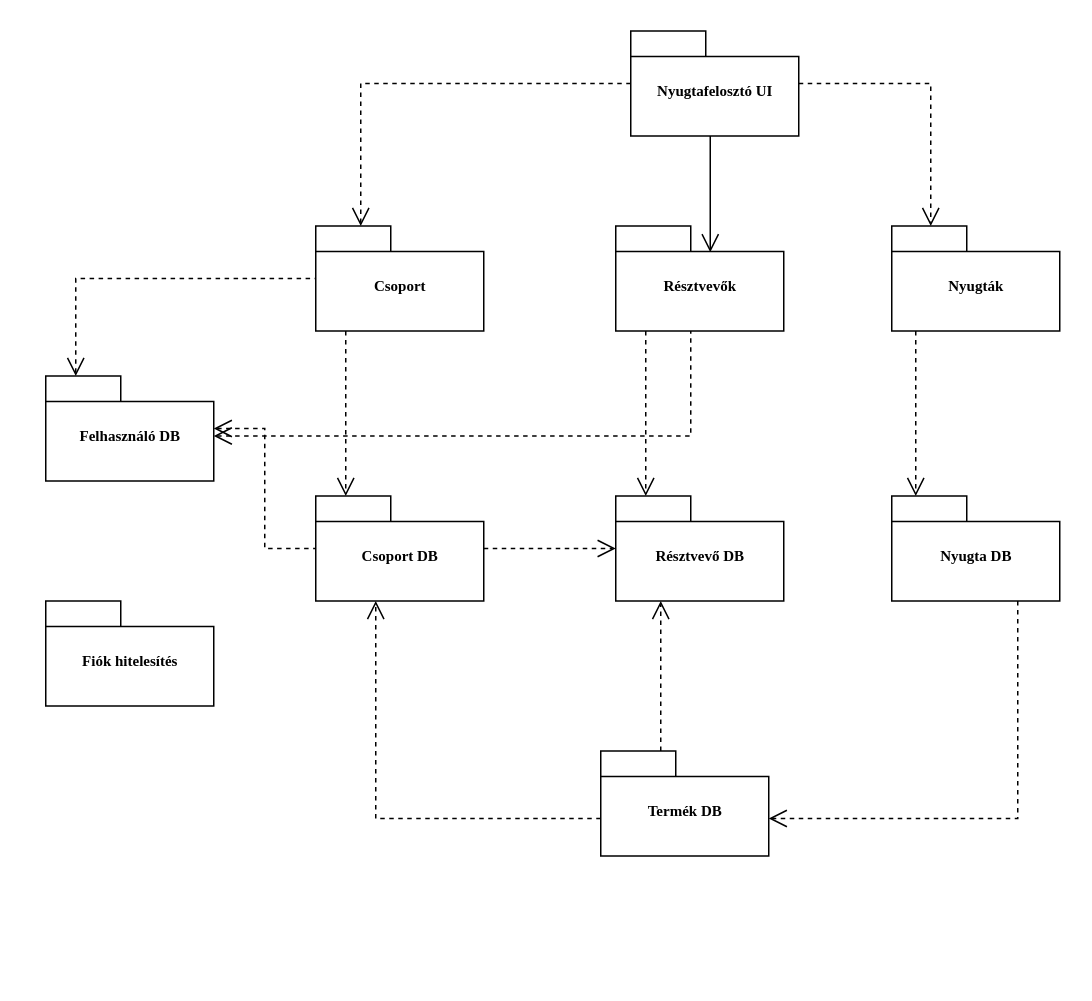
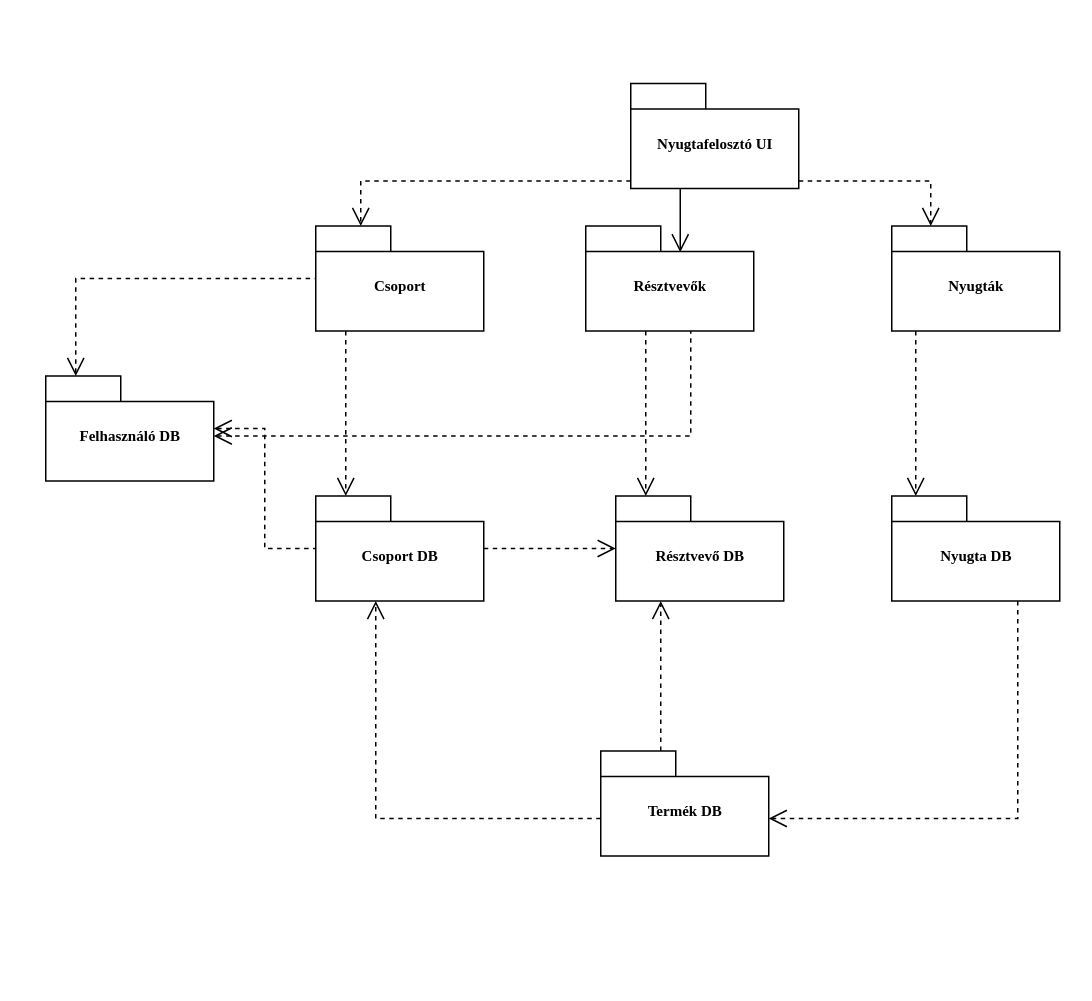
node "Nyugtafelosztó UI": moved (715, 83) -> (715, 136)
node "Résztvevők": moved (700, 278) -> (670, 278)
node "Fiók hitelesítés": removed
